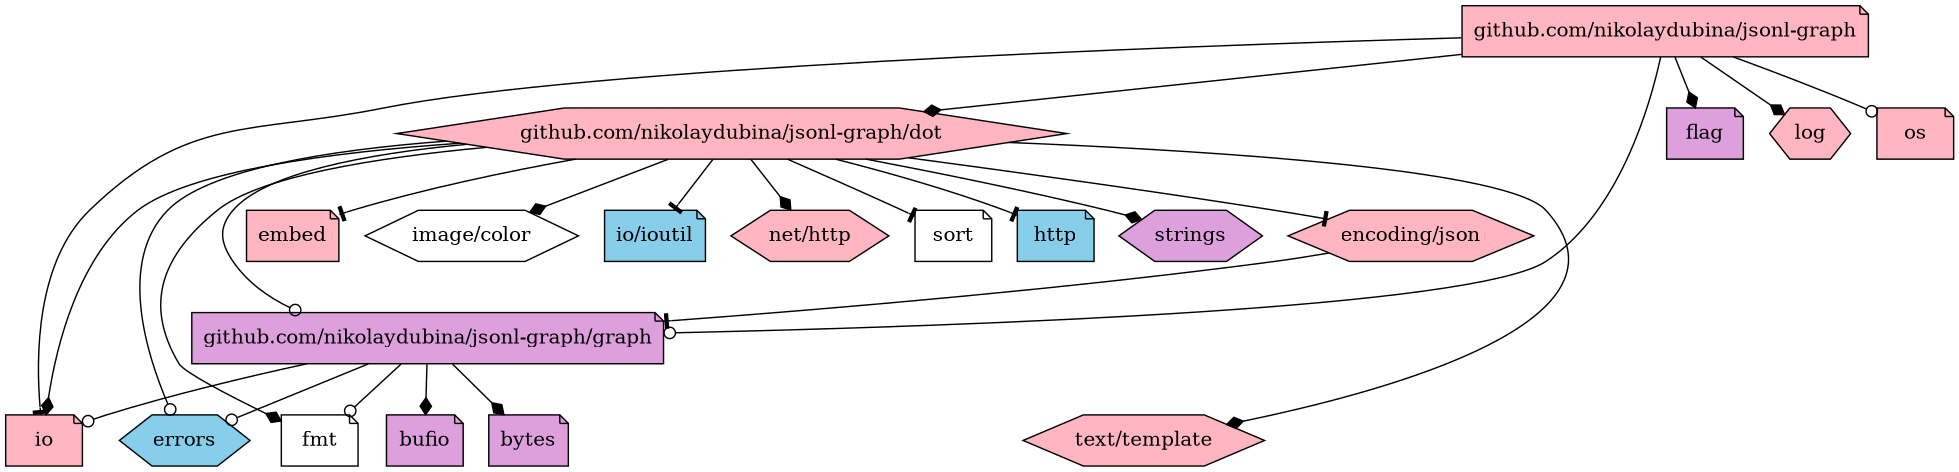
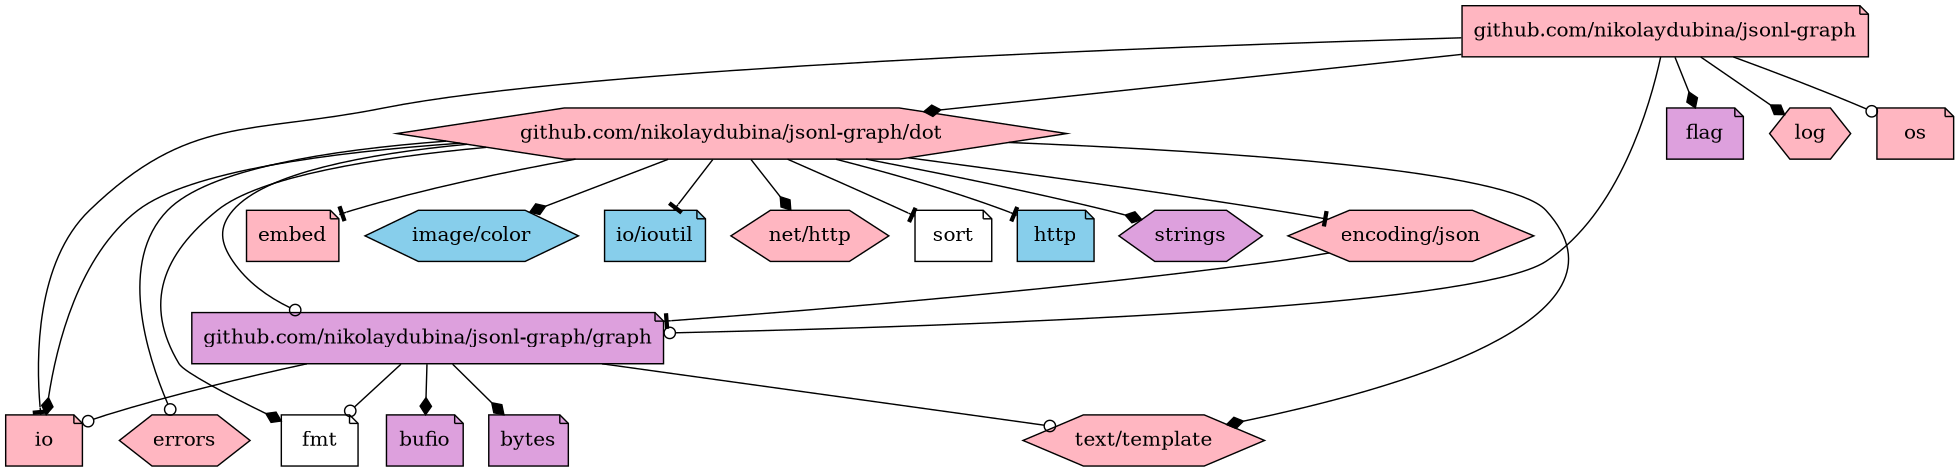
node "image/color": fillcolor white -> skyblue
edge "github.com/nikolaydubina/jsonl-graph/graph" -> "errors": now "github.com/nikolaydubina/jsonl-graph/graph" -> "text/template"
node "errors": fillcolor skyblue -> lightpink
